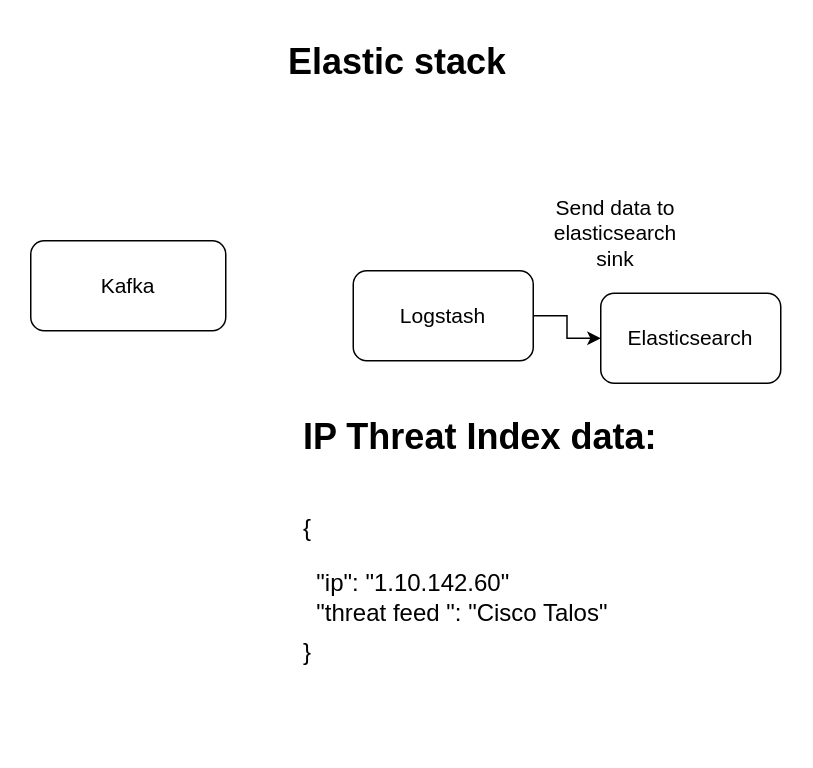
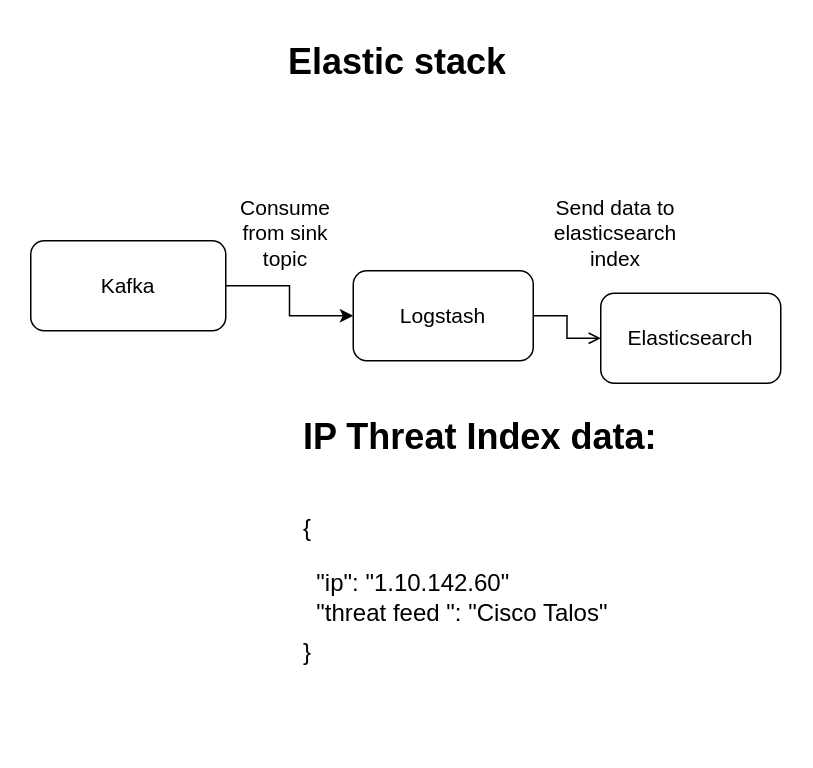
node "Consume from sink topic": added
node "Send data to elasticsearch sink": label "Send data to elasticsearch sink" -> "Send data to elasticsearch index"
edge "Kafka" -> "Logstash": added
edge "Logstash" -> "Elasticsearch": arrowhead classic -> open
